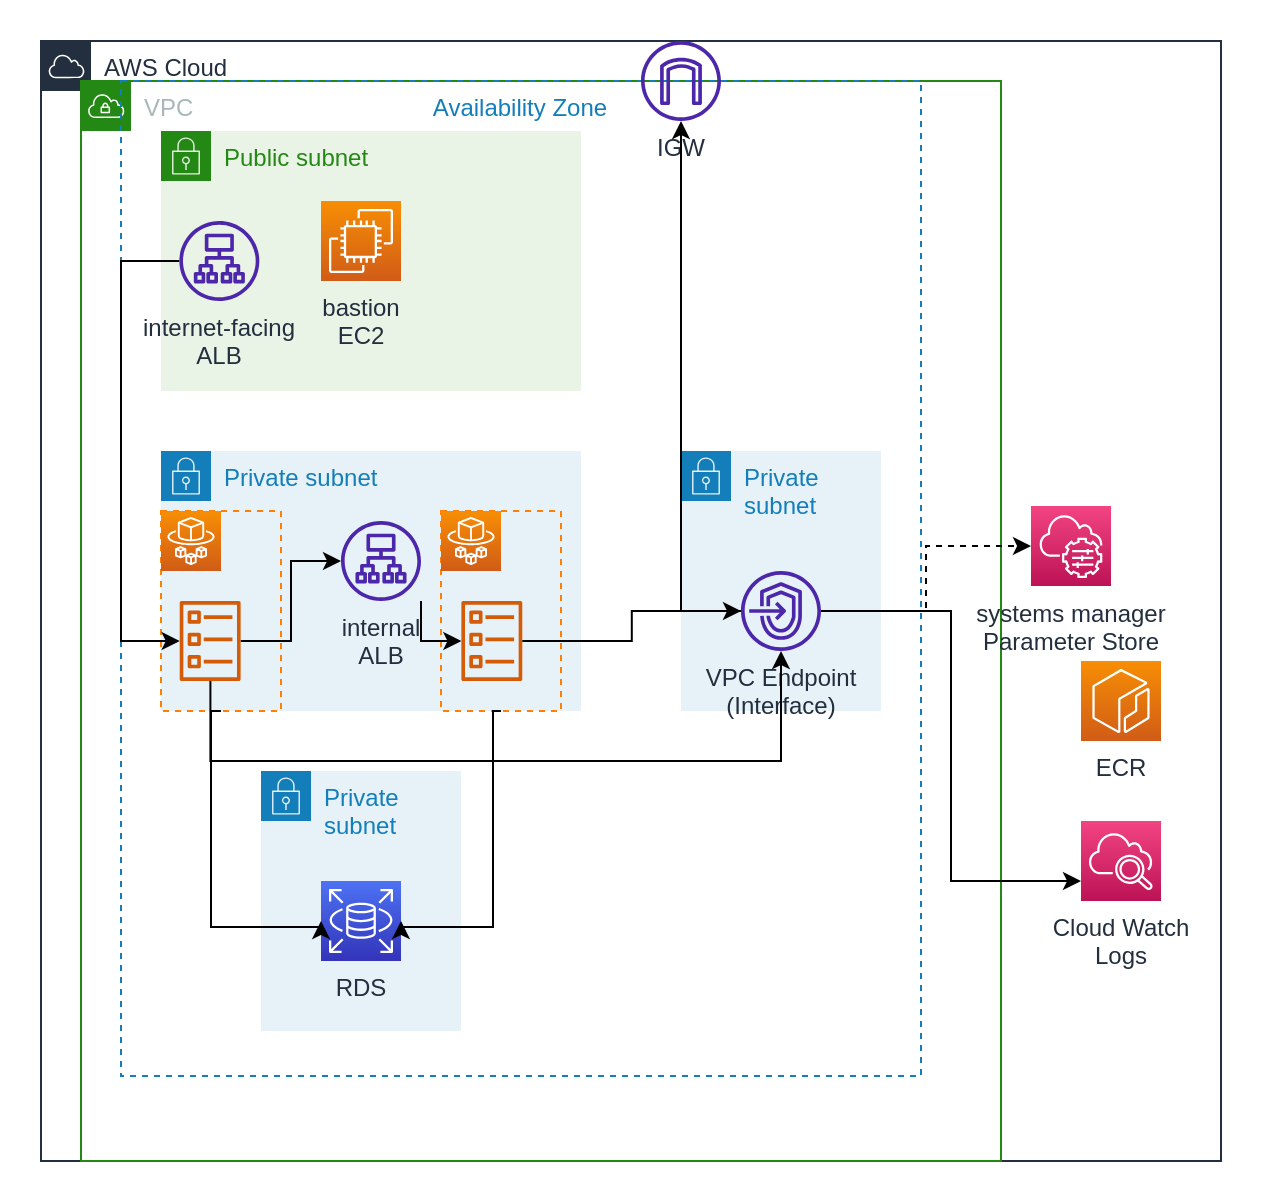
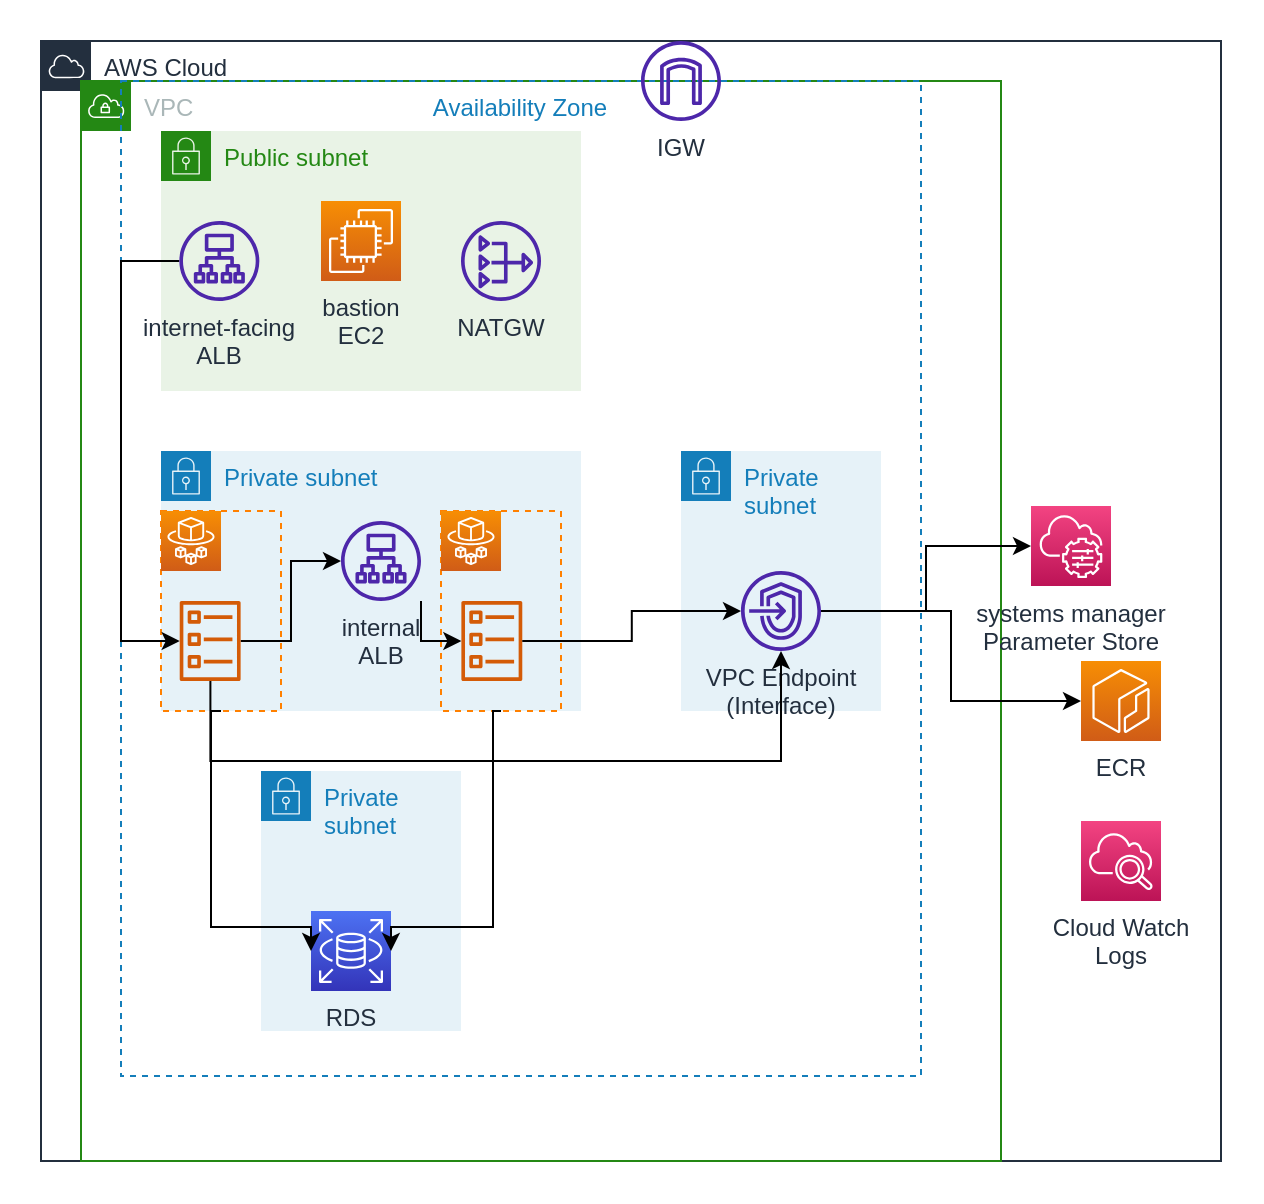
node "NATGW": added
edge "VPC Endpoint (Interface)" -> "IGW": now "VPC Endpoint (Interface)" -> "ECR"
edge "VPC Endpoint (Interface)" -> "systems manager Parameter Store": style dashed -> solid
edge "VPC Endpoint (Interface)" -> "Cloud Watch Logs": removed
node "RDS": moved (361, 921) -> (351, 951)
